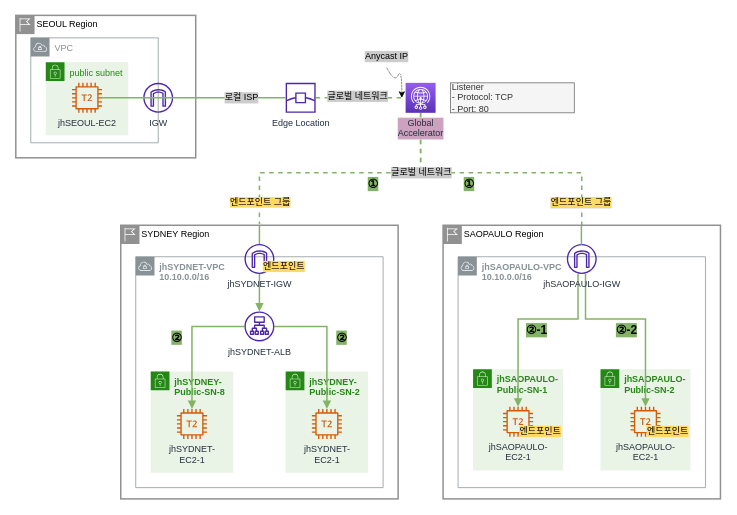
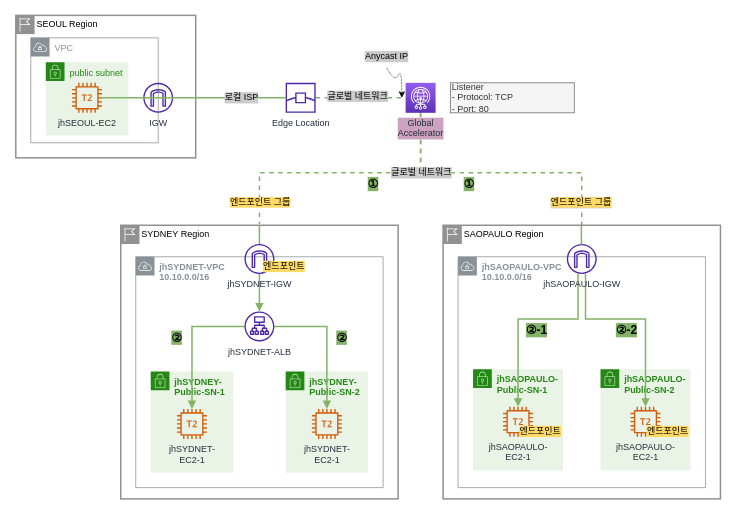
node "jhSYDNEY-Public-SN-8": label "jhSYDNEY-Public-SN-8" -> "jhSYDNEY-Public-SN-1"
